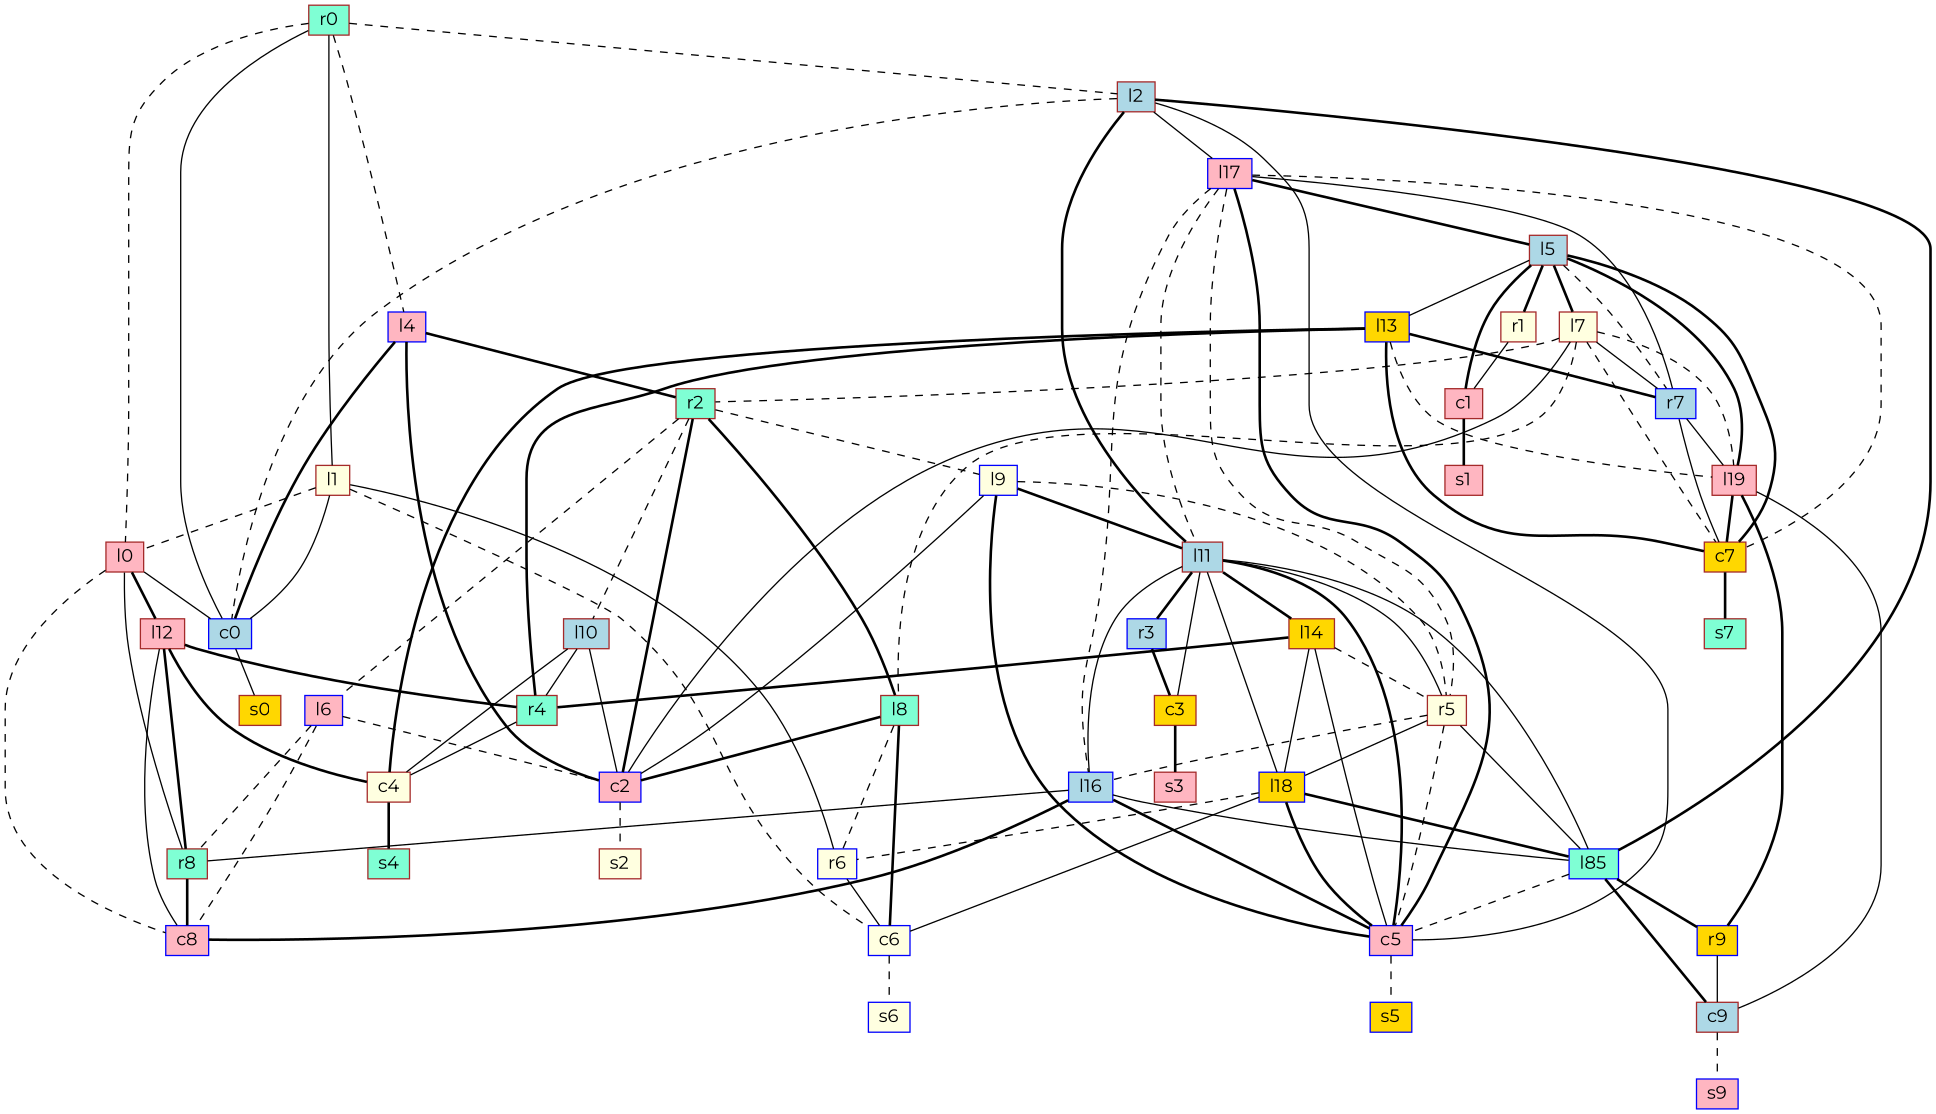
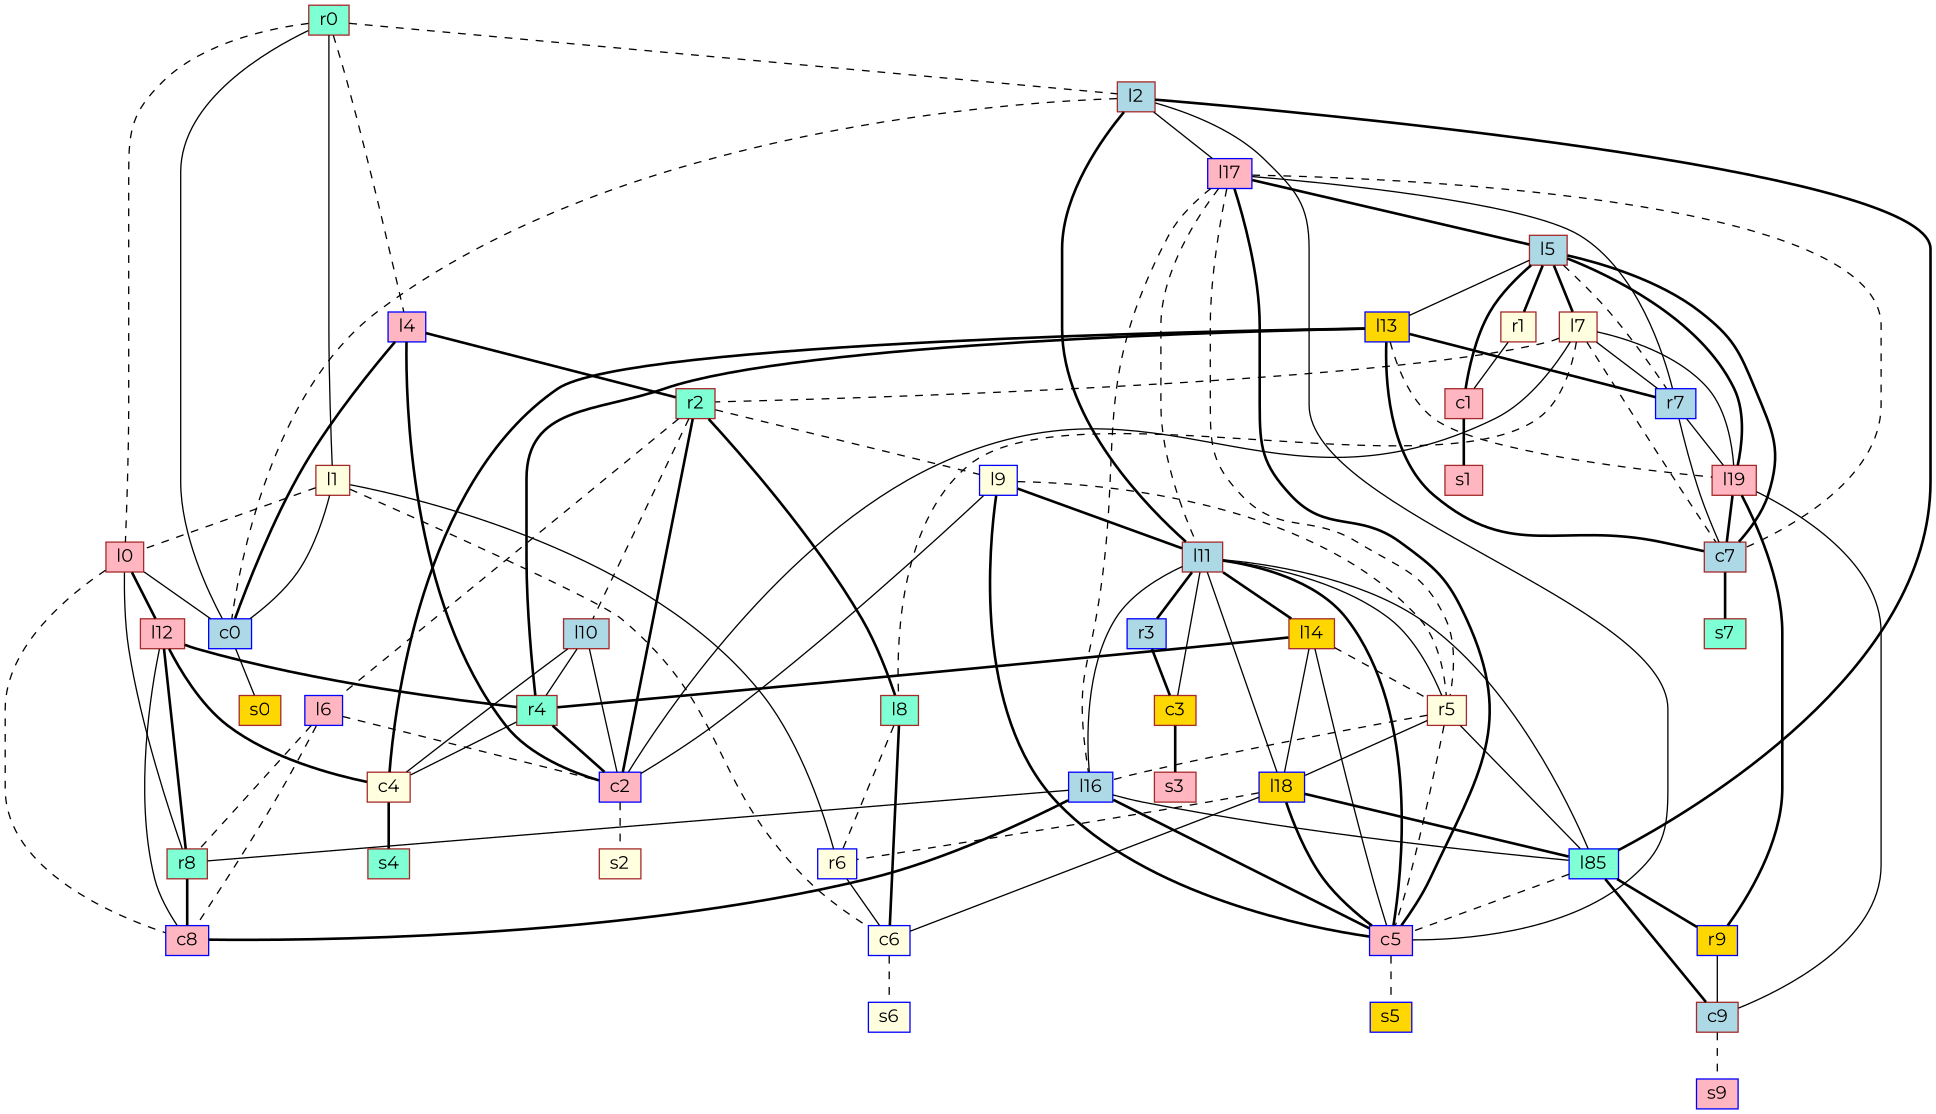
edge "l7" -- "l19": style dashed -> solid
node "c7": fillcolor gold -> lightblue
edge "l8" -- "c2": now "r4" -- "c2"
